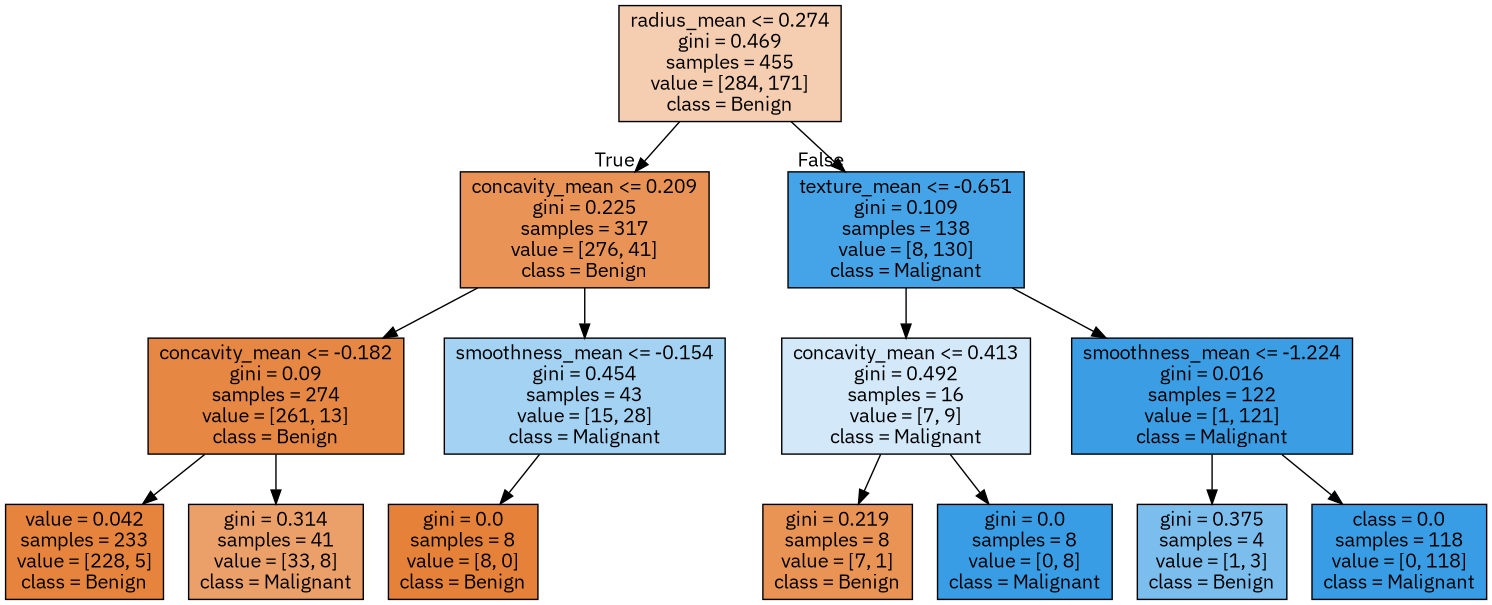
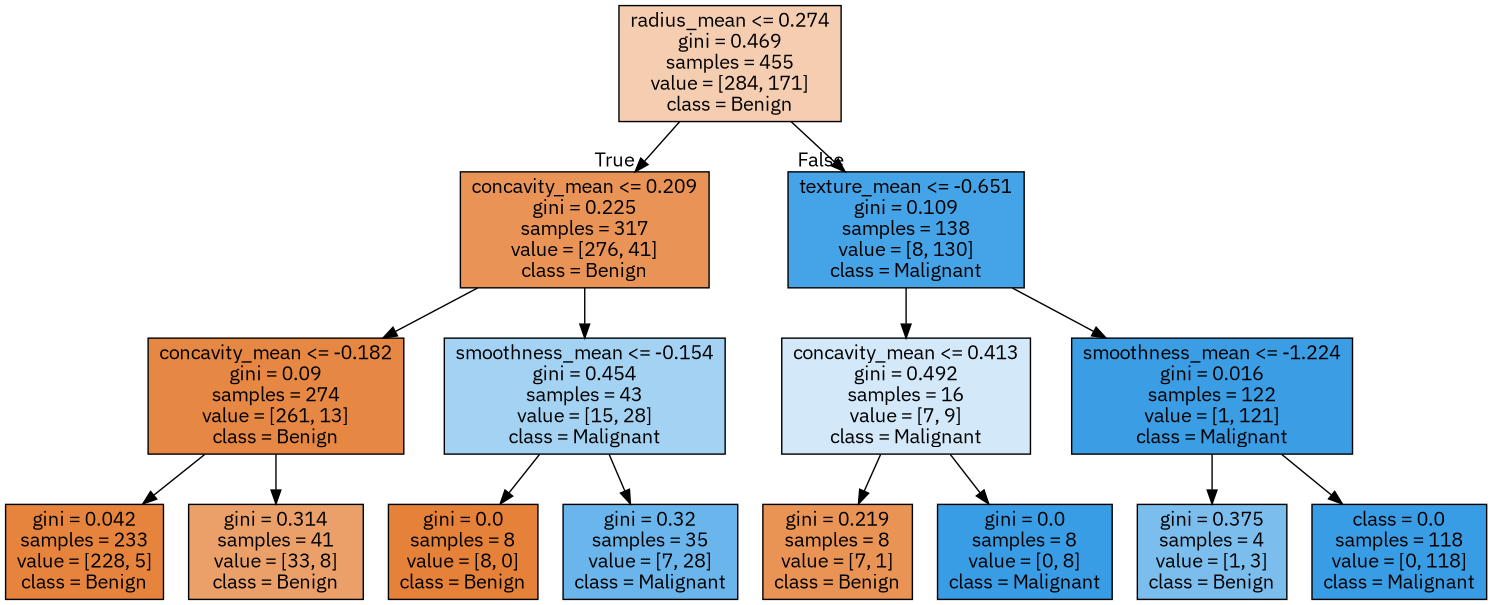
node "value = 0.042 samples = 233 value = [228, 5] class = Benign": label "value = 0.042 samples = 233 value = [228, 5] class = Benign" -> "gini = 0.042 samples = 233 value = [228, 5] class = Benign"
node "gini = 0.314 samples = 41 value = [33, 8] class = Malignant": label "gini = 0.314 samples = 41 value = [33, 8] class = Malignant" -> "gini = 0.314 samples = 41 value = [33, 8] class = Benign"
node "gini = 0.32 samples = 35 value = [7, 28] class = Malignant": added
